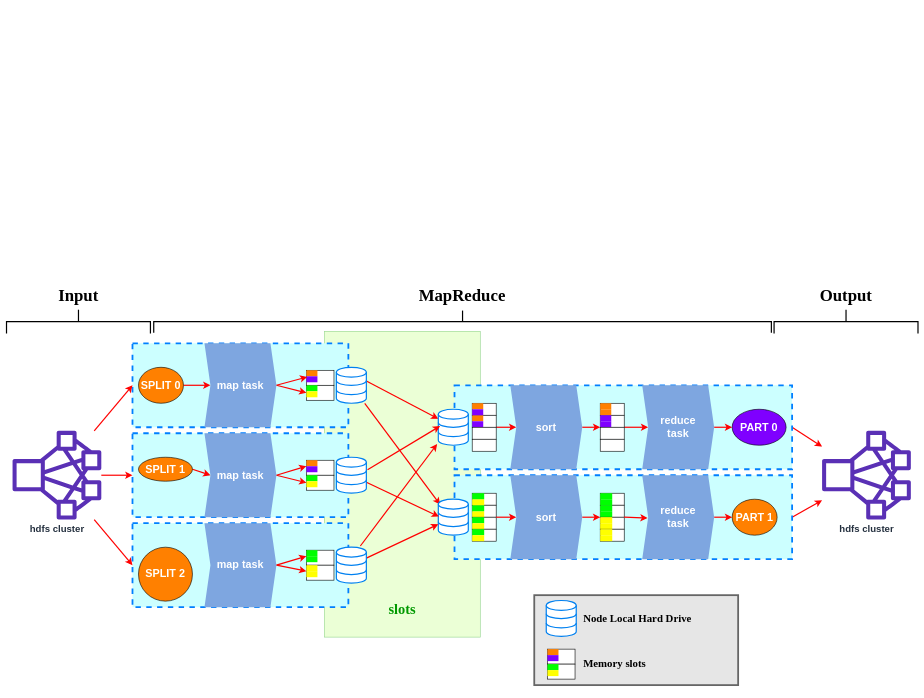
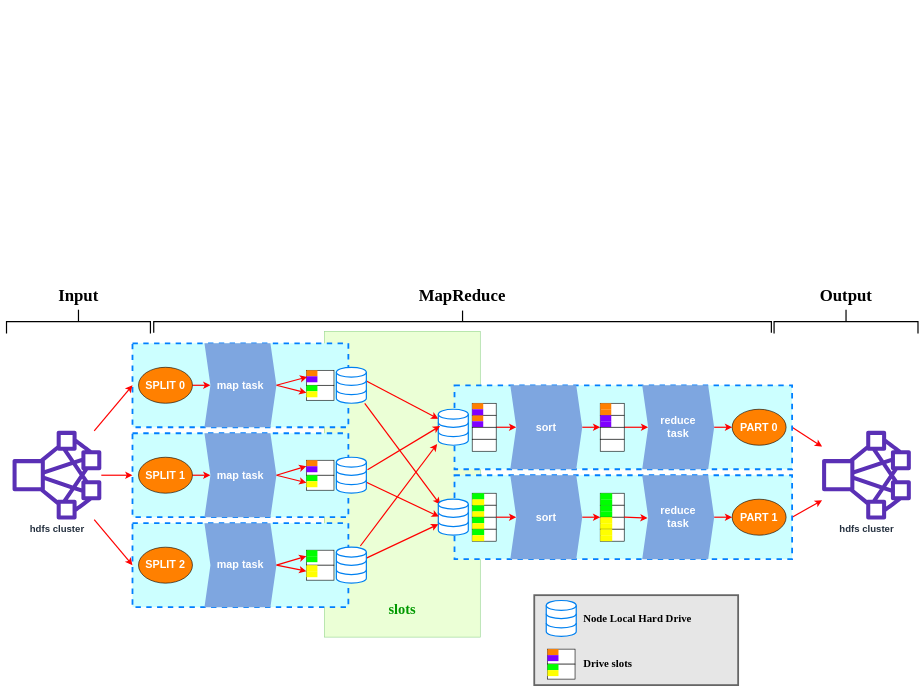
node "SPLIT 0": size 45x36 -> 54x36
node "PART 0": fillcolor #7f00ff -> #ff8000
node "SPLIT 1": size 54x24 -> 54x36
node "PART 1": size 45x36 -> 54x36
node "SPLIT 2": size 54x54 -> 54x36
node "Memory slots": label "Memory slots" -> "Drive slots"
